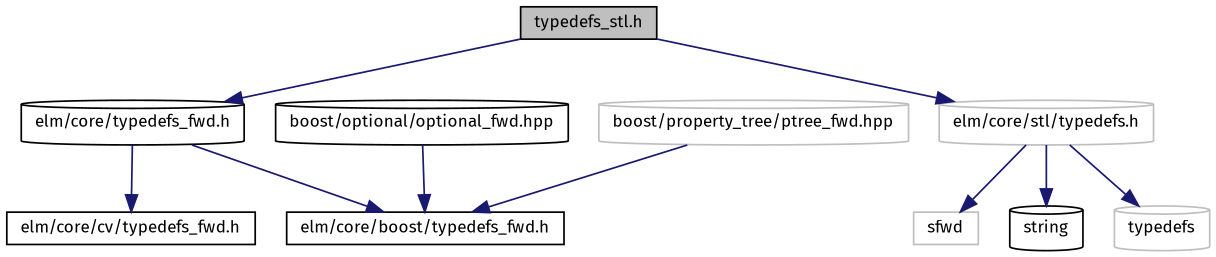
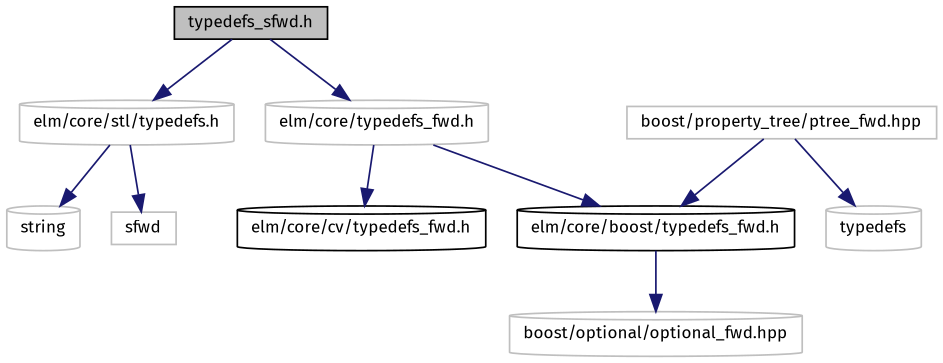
node "typedefs_stl.h": label "typedefs_stl.h" -> "typedefs_sfwd.h"
node "elm/core/typedefs_fwd.h": color black -> grey75
node "boost/optional/optional_fwd.hpp": color black -> grey75
node "boost/property_tree/ptree_fwd.hpp": shape cylinder -> box
edge "boost/optional/optional_fwd.hpp" -> "elm/core/boost/typedefs_fwd.h": reversed
edge "elm/core/stl/typedefs.h" -> "typedefs": now "boost/property_tree/ptree_fwd.hpp" -> "typedefs"
node "elm/core/cv/typedefs_fwd.h": shape box -> cylinder
node "elm/core/boost/typedefs_fwd.h": shape box -> cylinder
node "string": color black -> grey75
